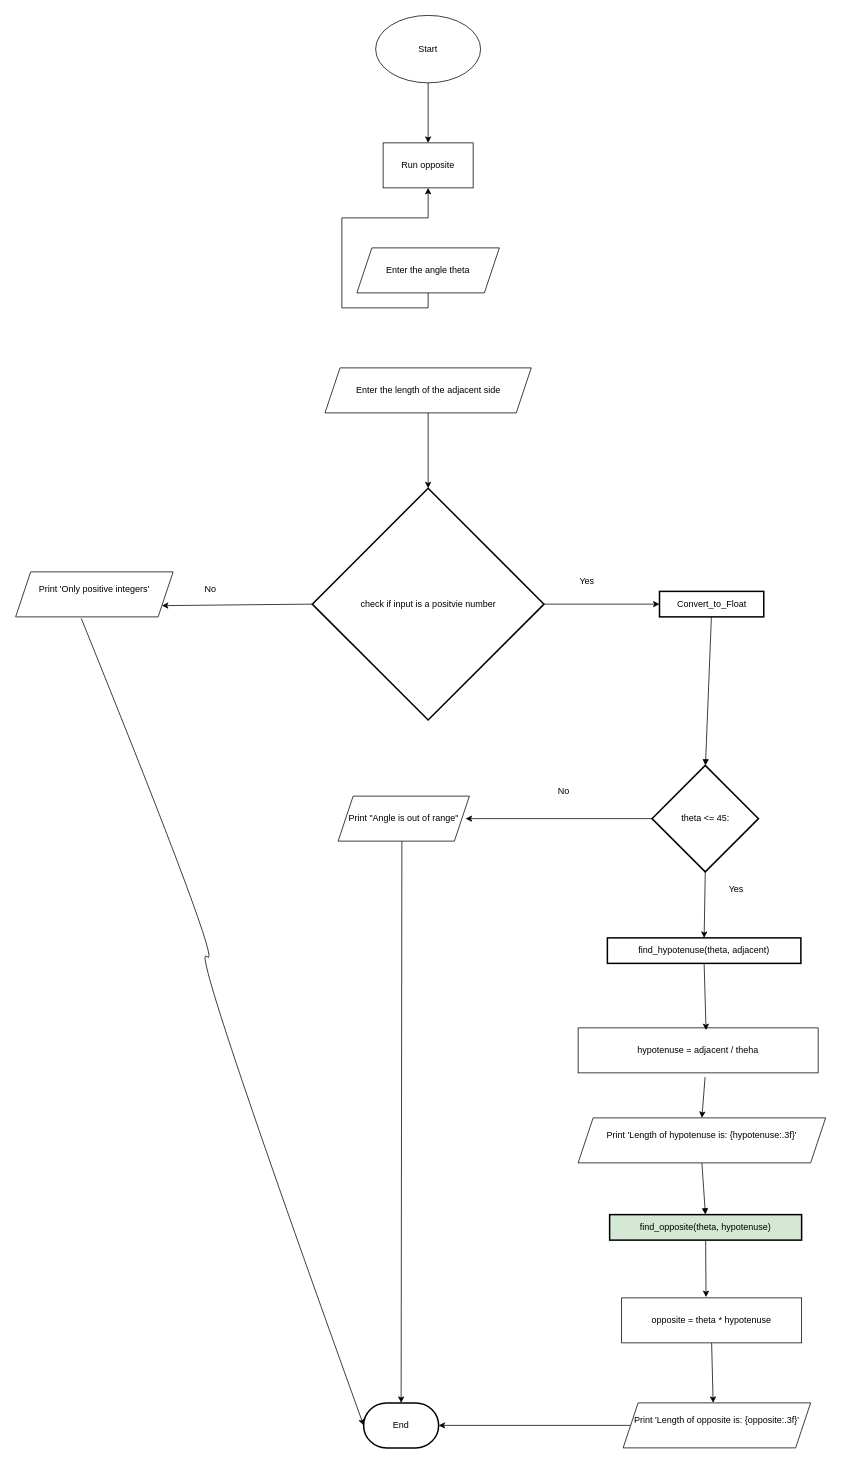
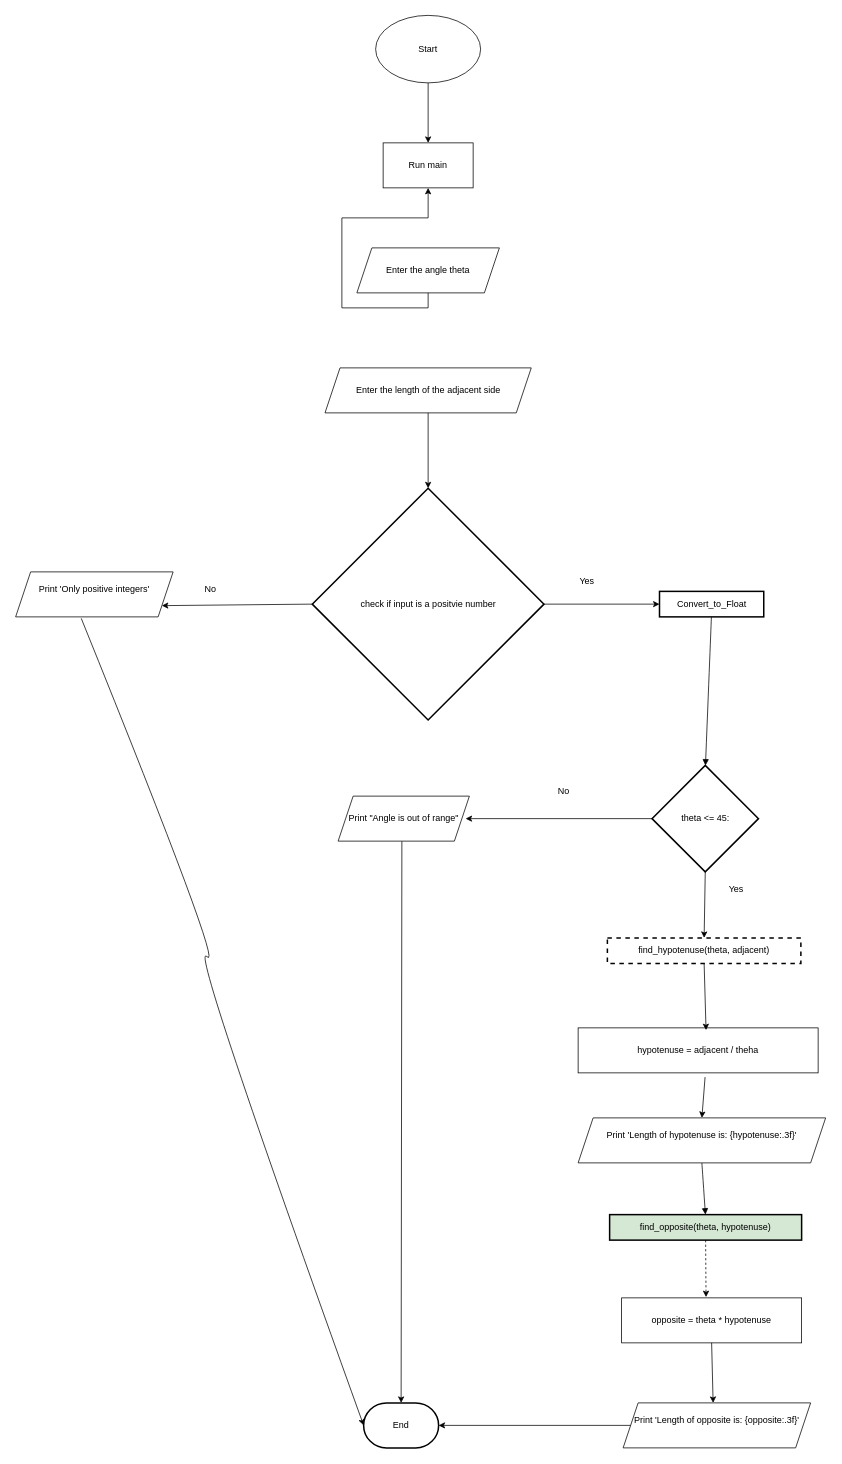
node "Run opposite": label "Run opposite" -> "Run main"
node "find_hypotenuse(theta, adjacent)": style solid -> dashed
edge "find_opposite(theta, hypotenuse)" -> "opposite = theta * hypotenuse": style solid -> dashed
